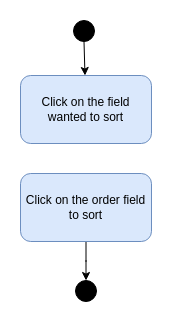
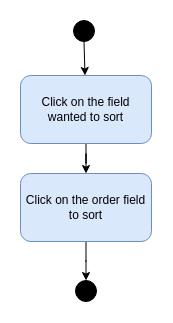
edge "Click on the field wanted to sort" -> "Click on the order field to sort": added
